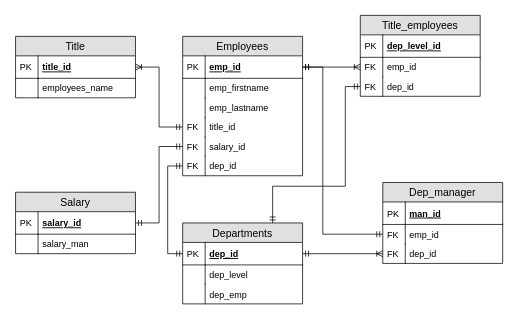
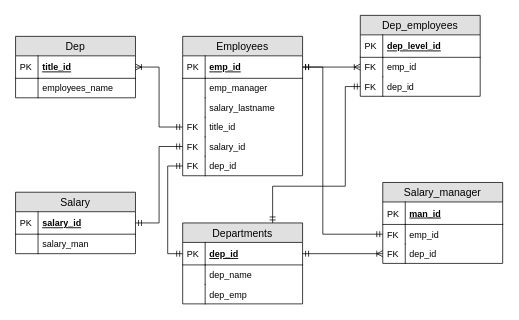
node "Title_employees": label "Title_employees" -> "Dep_employees"
node "Title": label "Title" -> "Dep"
node "emp_firstname": label "emp_firstname" -> "emp_manager"
node "emp_lastname": label "emp_lastname" -> "salary_lastname"
node "Dep_manager": label "Dep_manager" -> "Salary_manager"
node "dep_level": label "dep_level" -> "dep_name"
